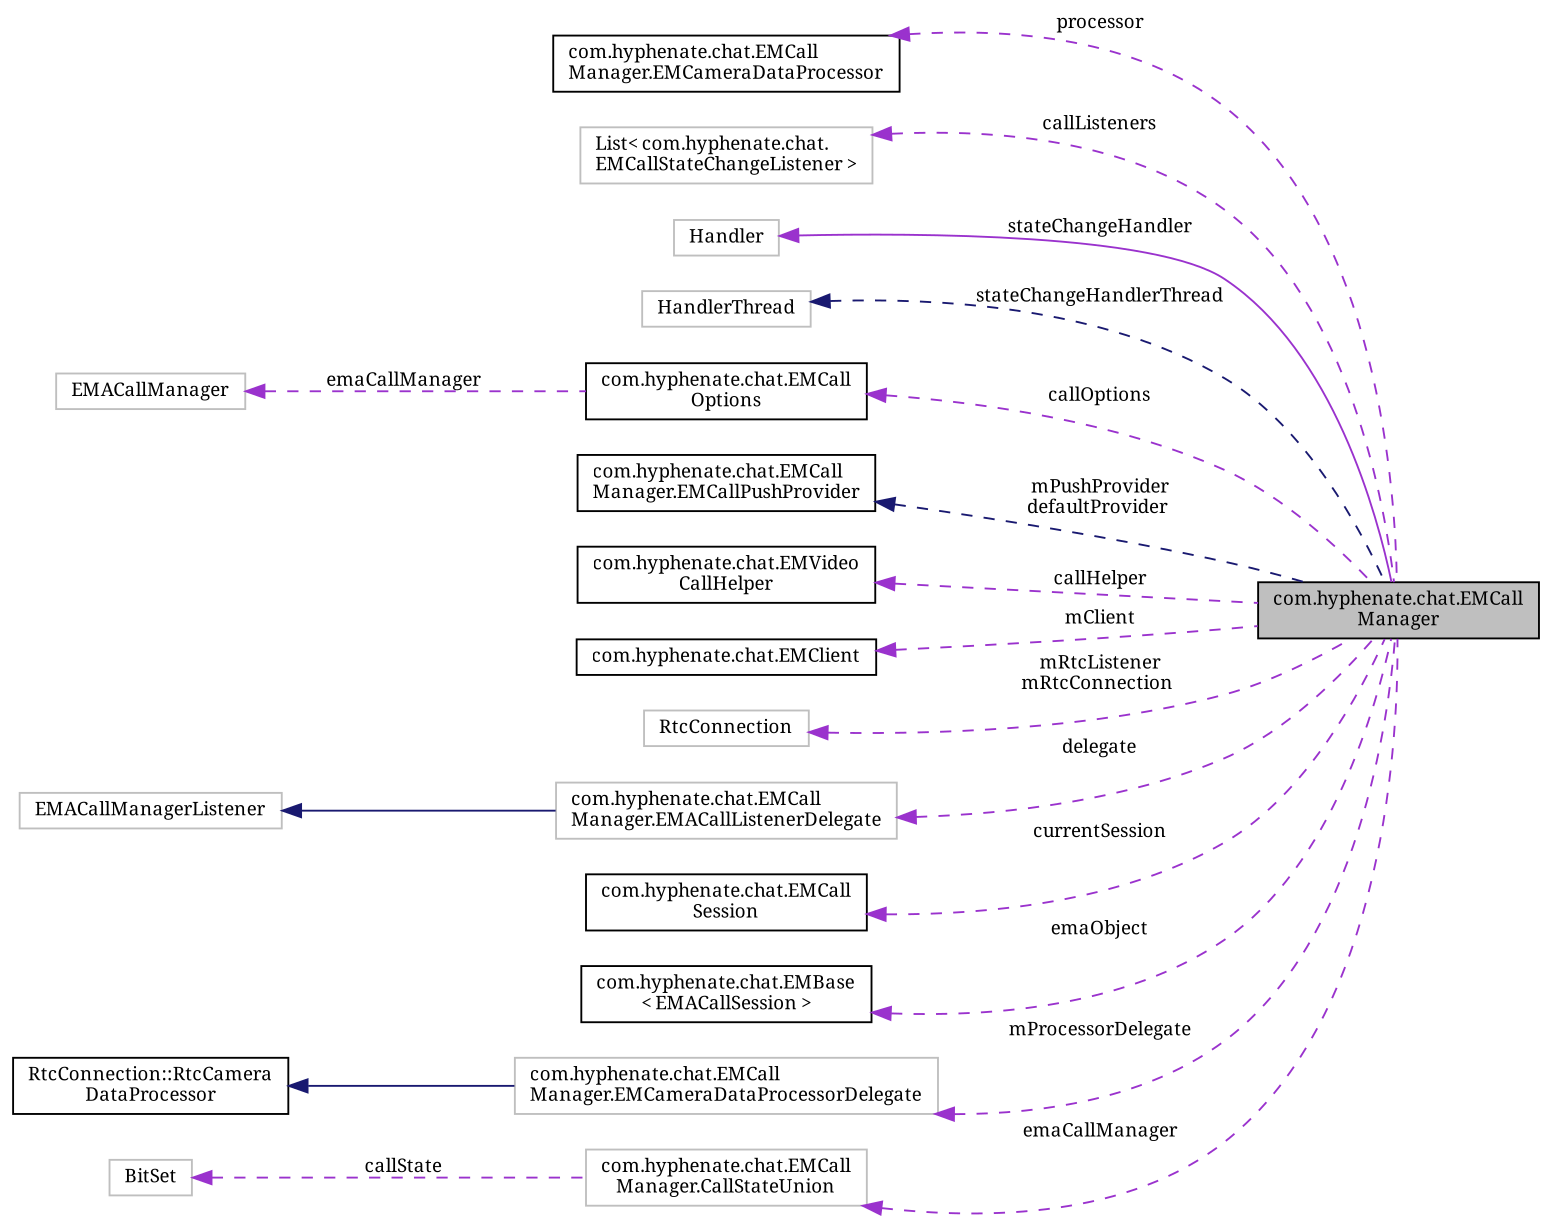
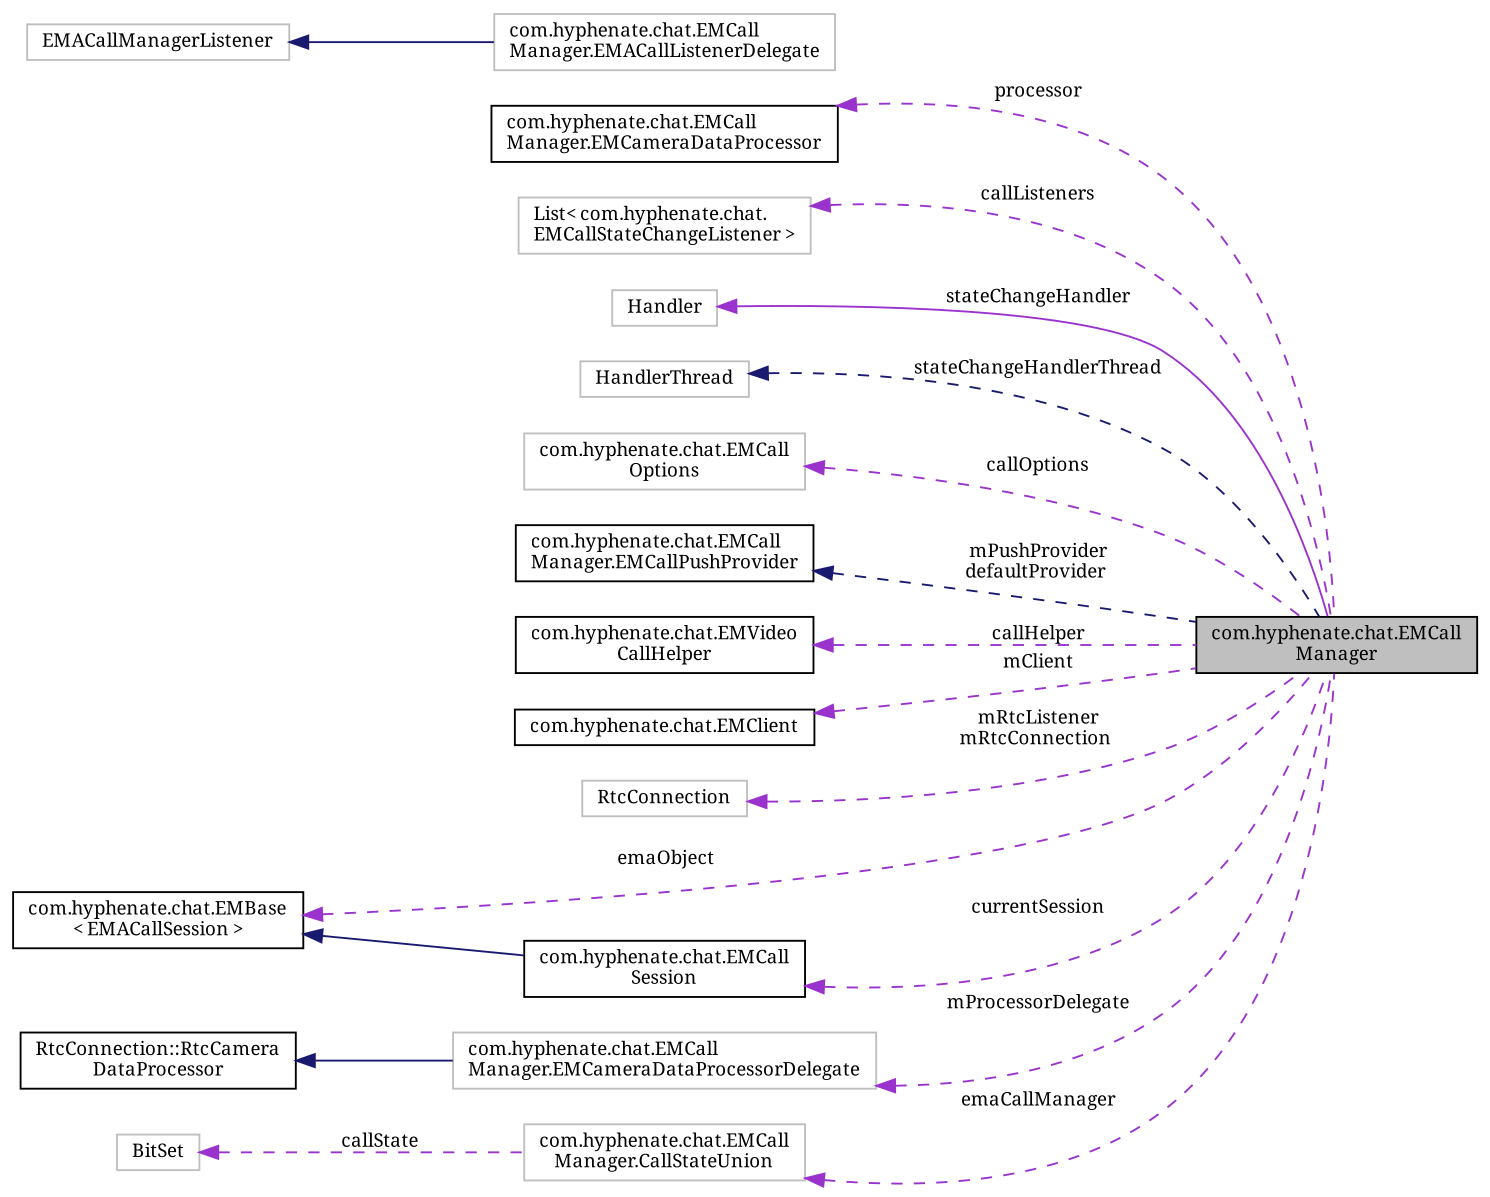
node "EMACallManager": removed
node "com.hyphenate.chat.EMCall Options": color black -> grey75
edge "com.hyphenate.chat.EMCall Manager" -> "com.hyphenate.chat.EMCall Manager.EMACallListenerDelegate": removed, label "delegate"
edge "com.hyphenate.chat.EMCall Session" -> "com.hyphenate.chat.EMBase < EMACallSession >": added
